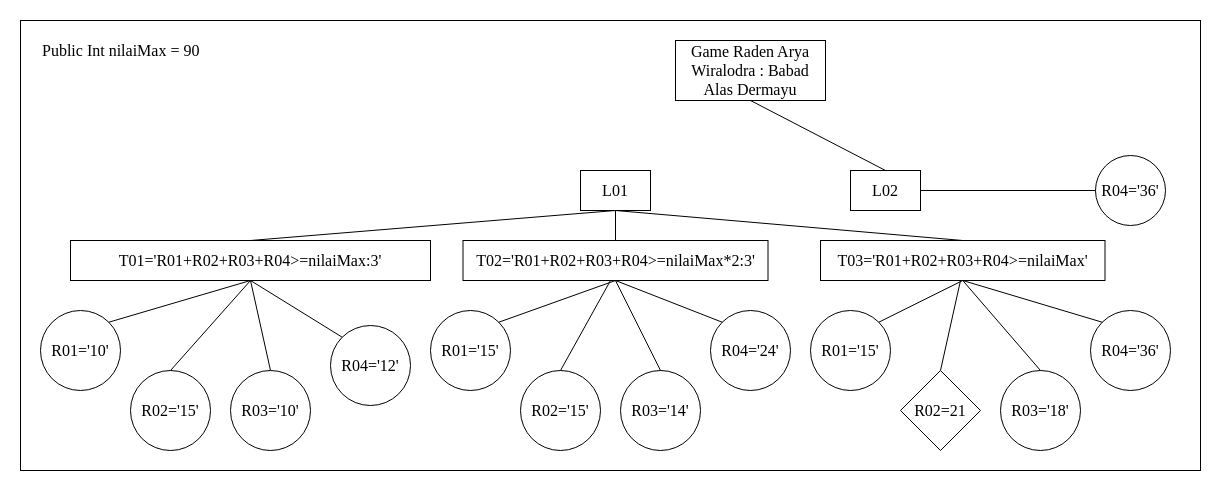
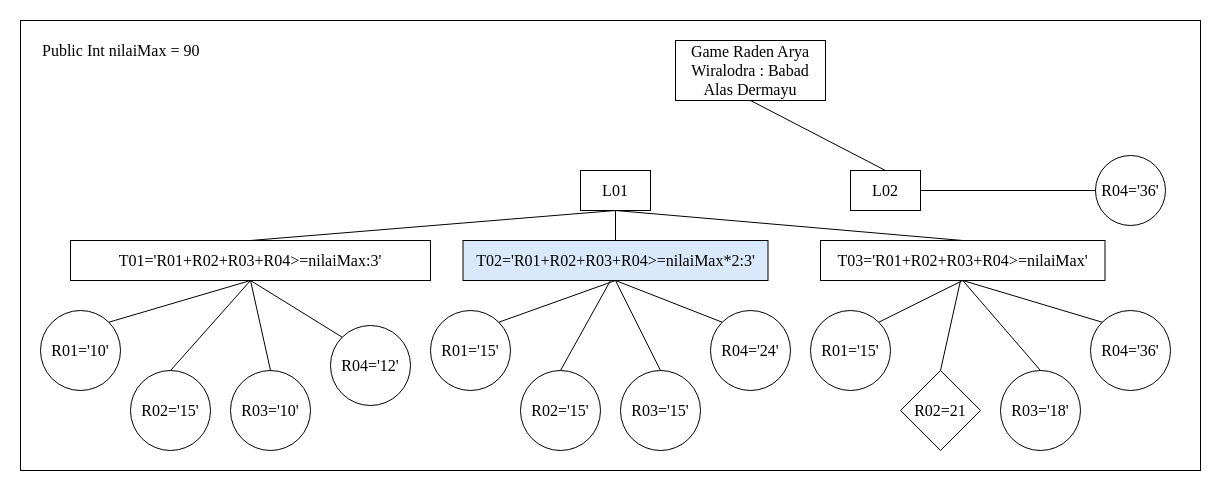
node "T02='R01+R02+R03+R04>=nilaiMax*2:3'": fillcolor #ffffff -> #dae8fc
node "R03='14'": label "R03='14'" -> "R03='15'"
